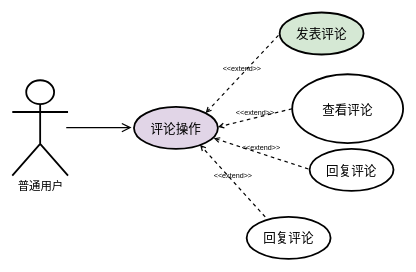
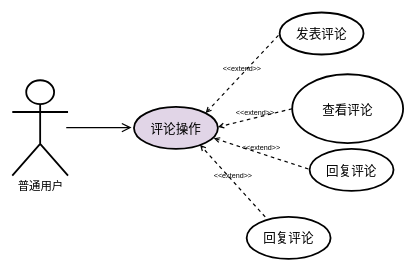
node "发表评论": fillcolor #d5e8d4 -> #ffffff
